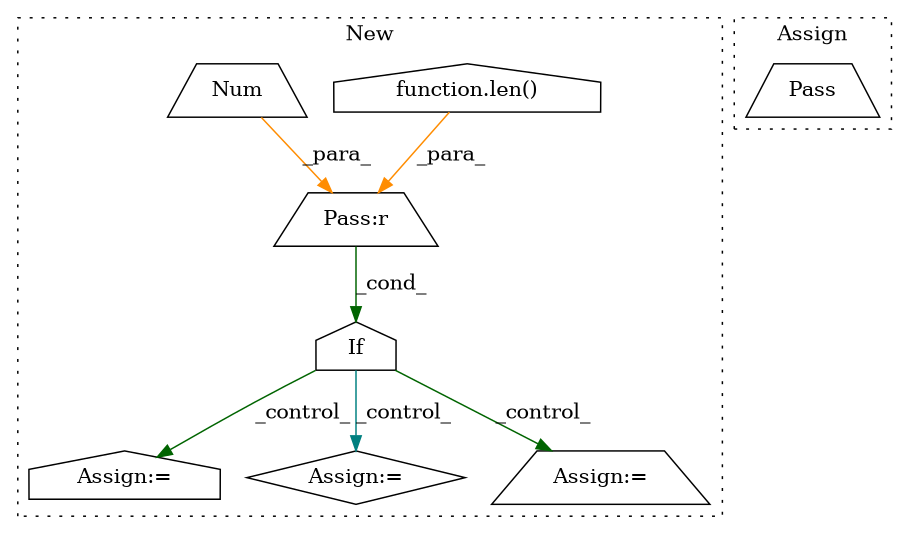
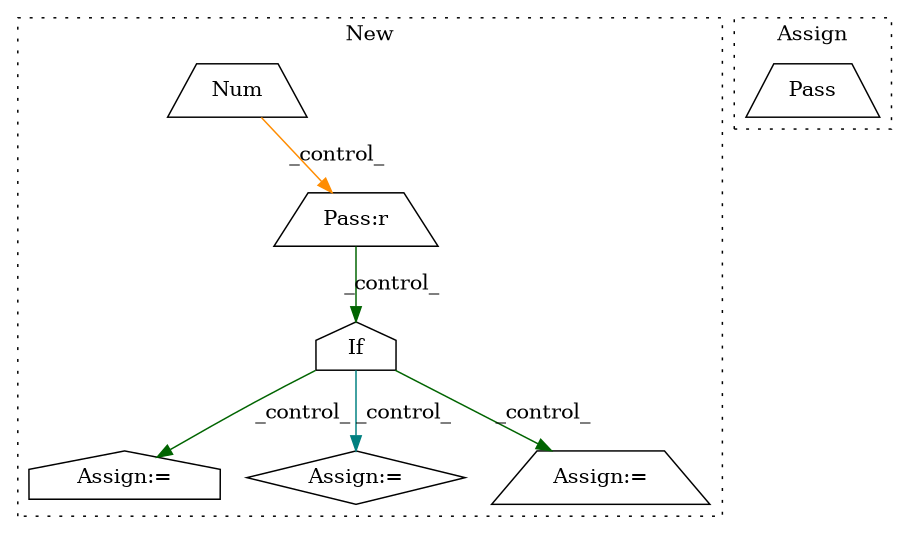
node "function.len()": removed
edge "Num" -> "Pass:r": label "_para_" -> "_control_"
edge "Pass:r" -> "If": label "_cond_" -> "_control_"
